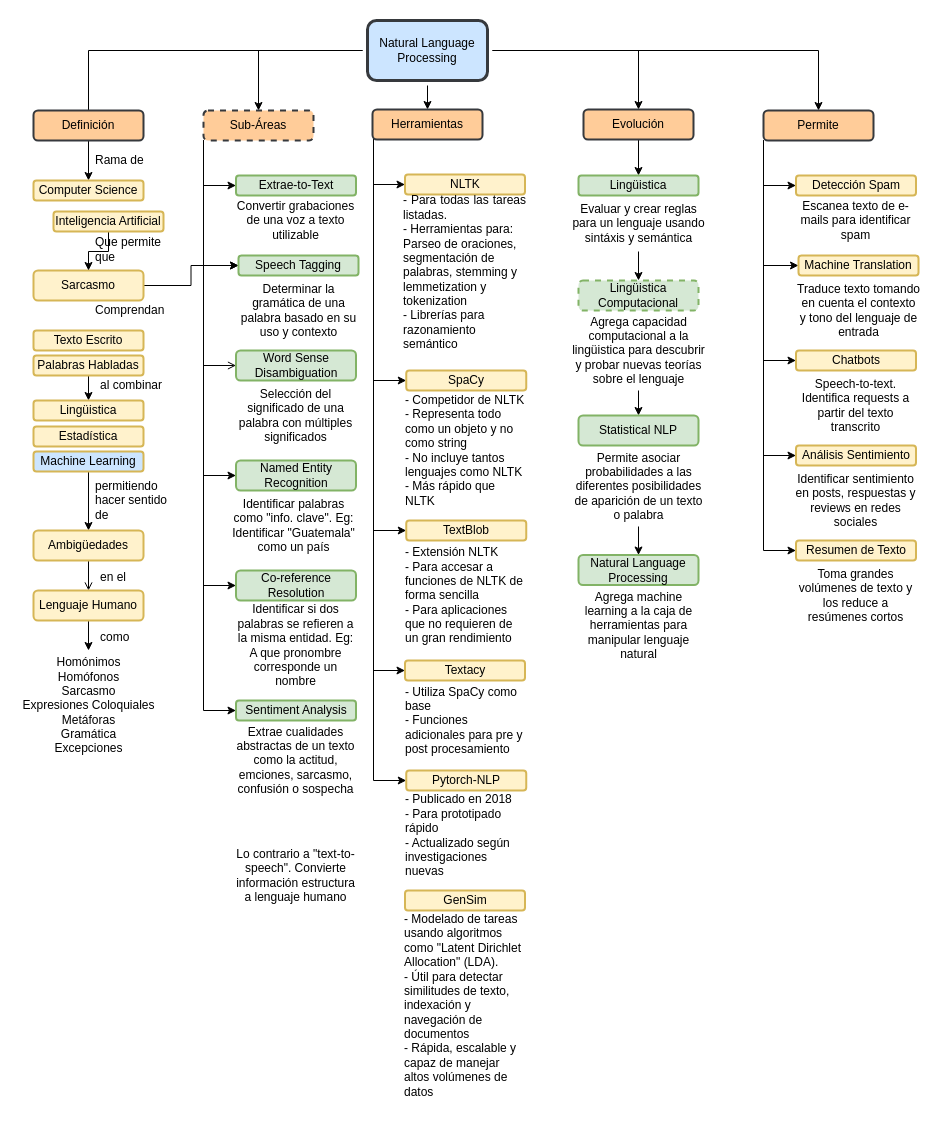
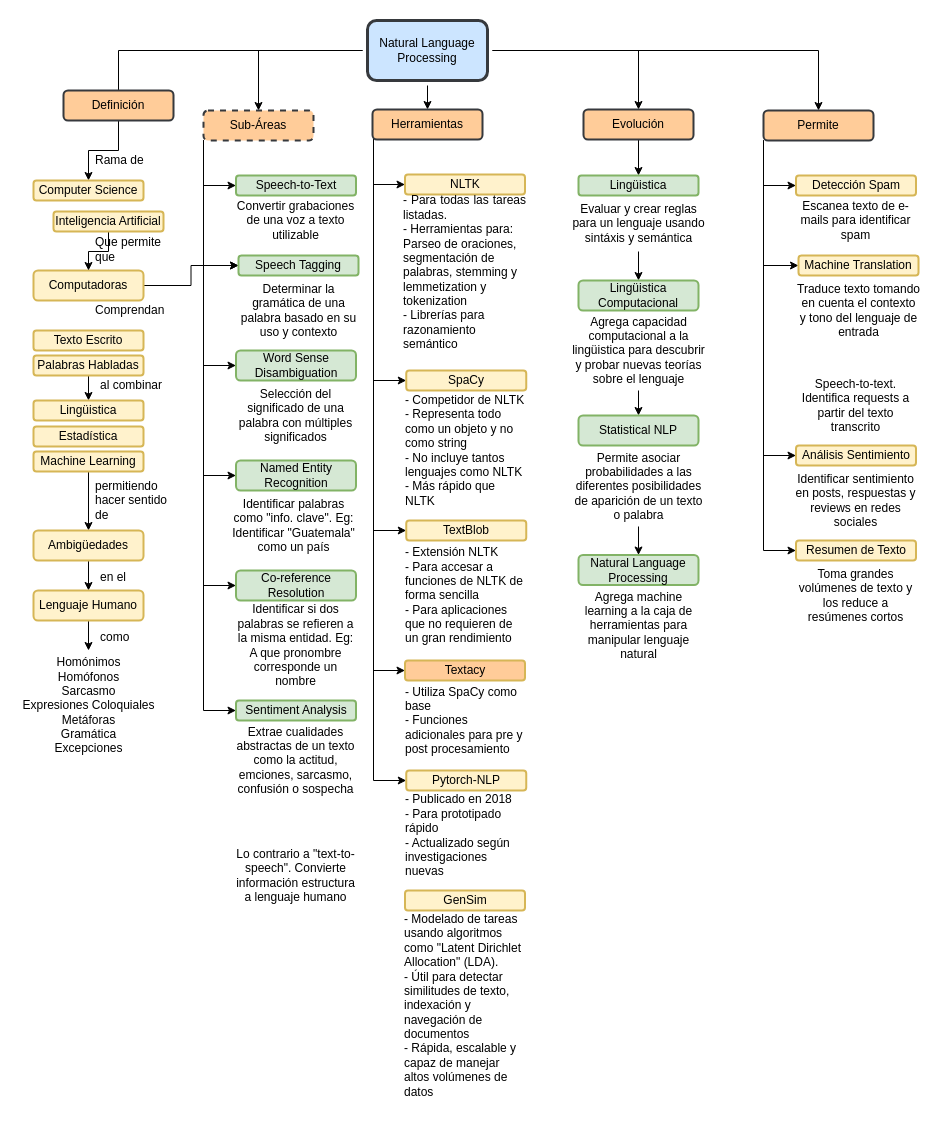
node "Definición": moved (89, 126) -> (119, 106)
node "Extrae-to-Text": label "Extrae-to-Text" -> "Speech-to-Text"
node "Sarcasmo": label "Sarcasmo" -> "Computadoras"
node "Lingüistica Computacional": style dashed -> solid
edge "Permite" -> "Chatbots": removed
node "Chatbots": removed
edge "Sub-Áreas" -> "Word Sense Disambiguation": arrowhead open -> classic
node "Machine Learning": fillcolor #cce5ff -> #fff2cc
edge "Ambigüedades" -> "Lenguaje Humano": arrowhead open -> classic
node "Textacy": fillcolor #fff2cc -> #ffcc99
